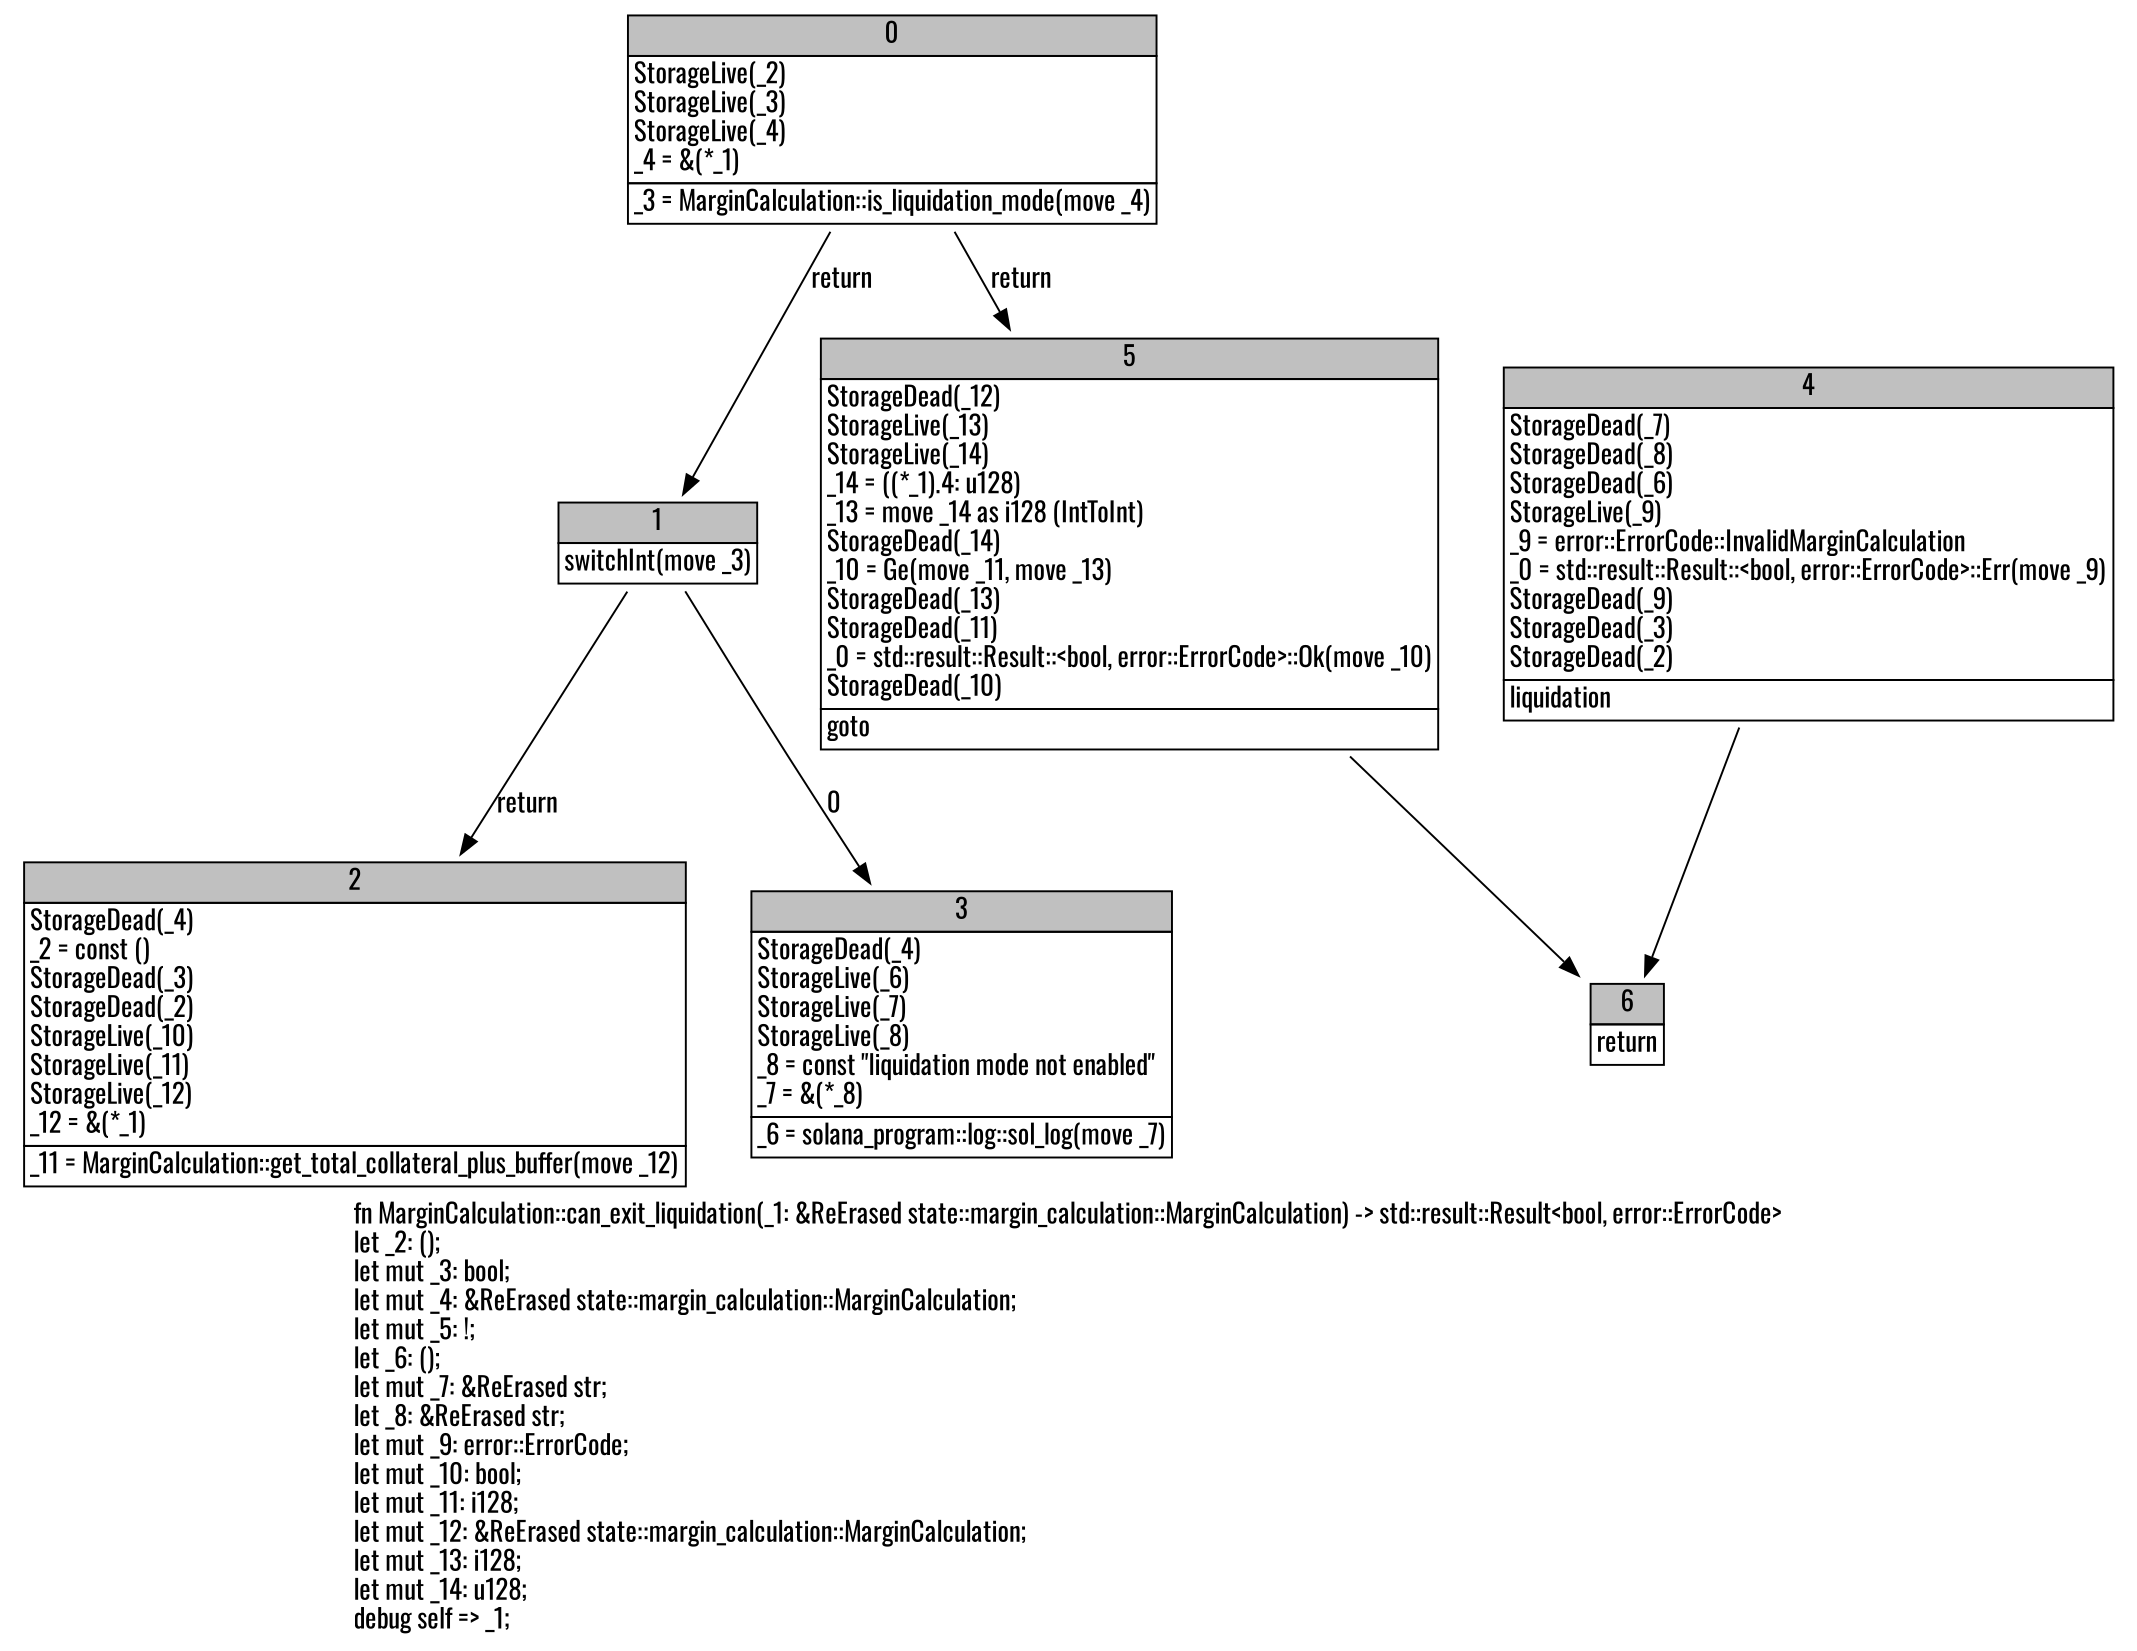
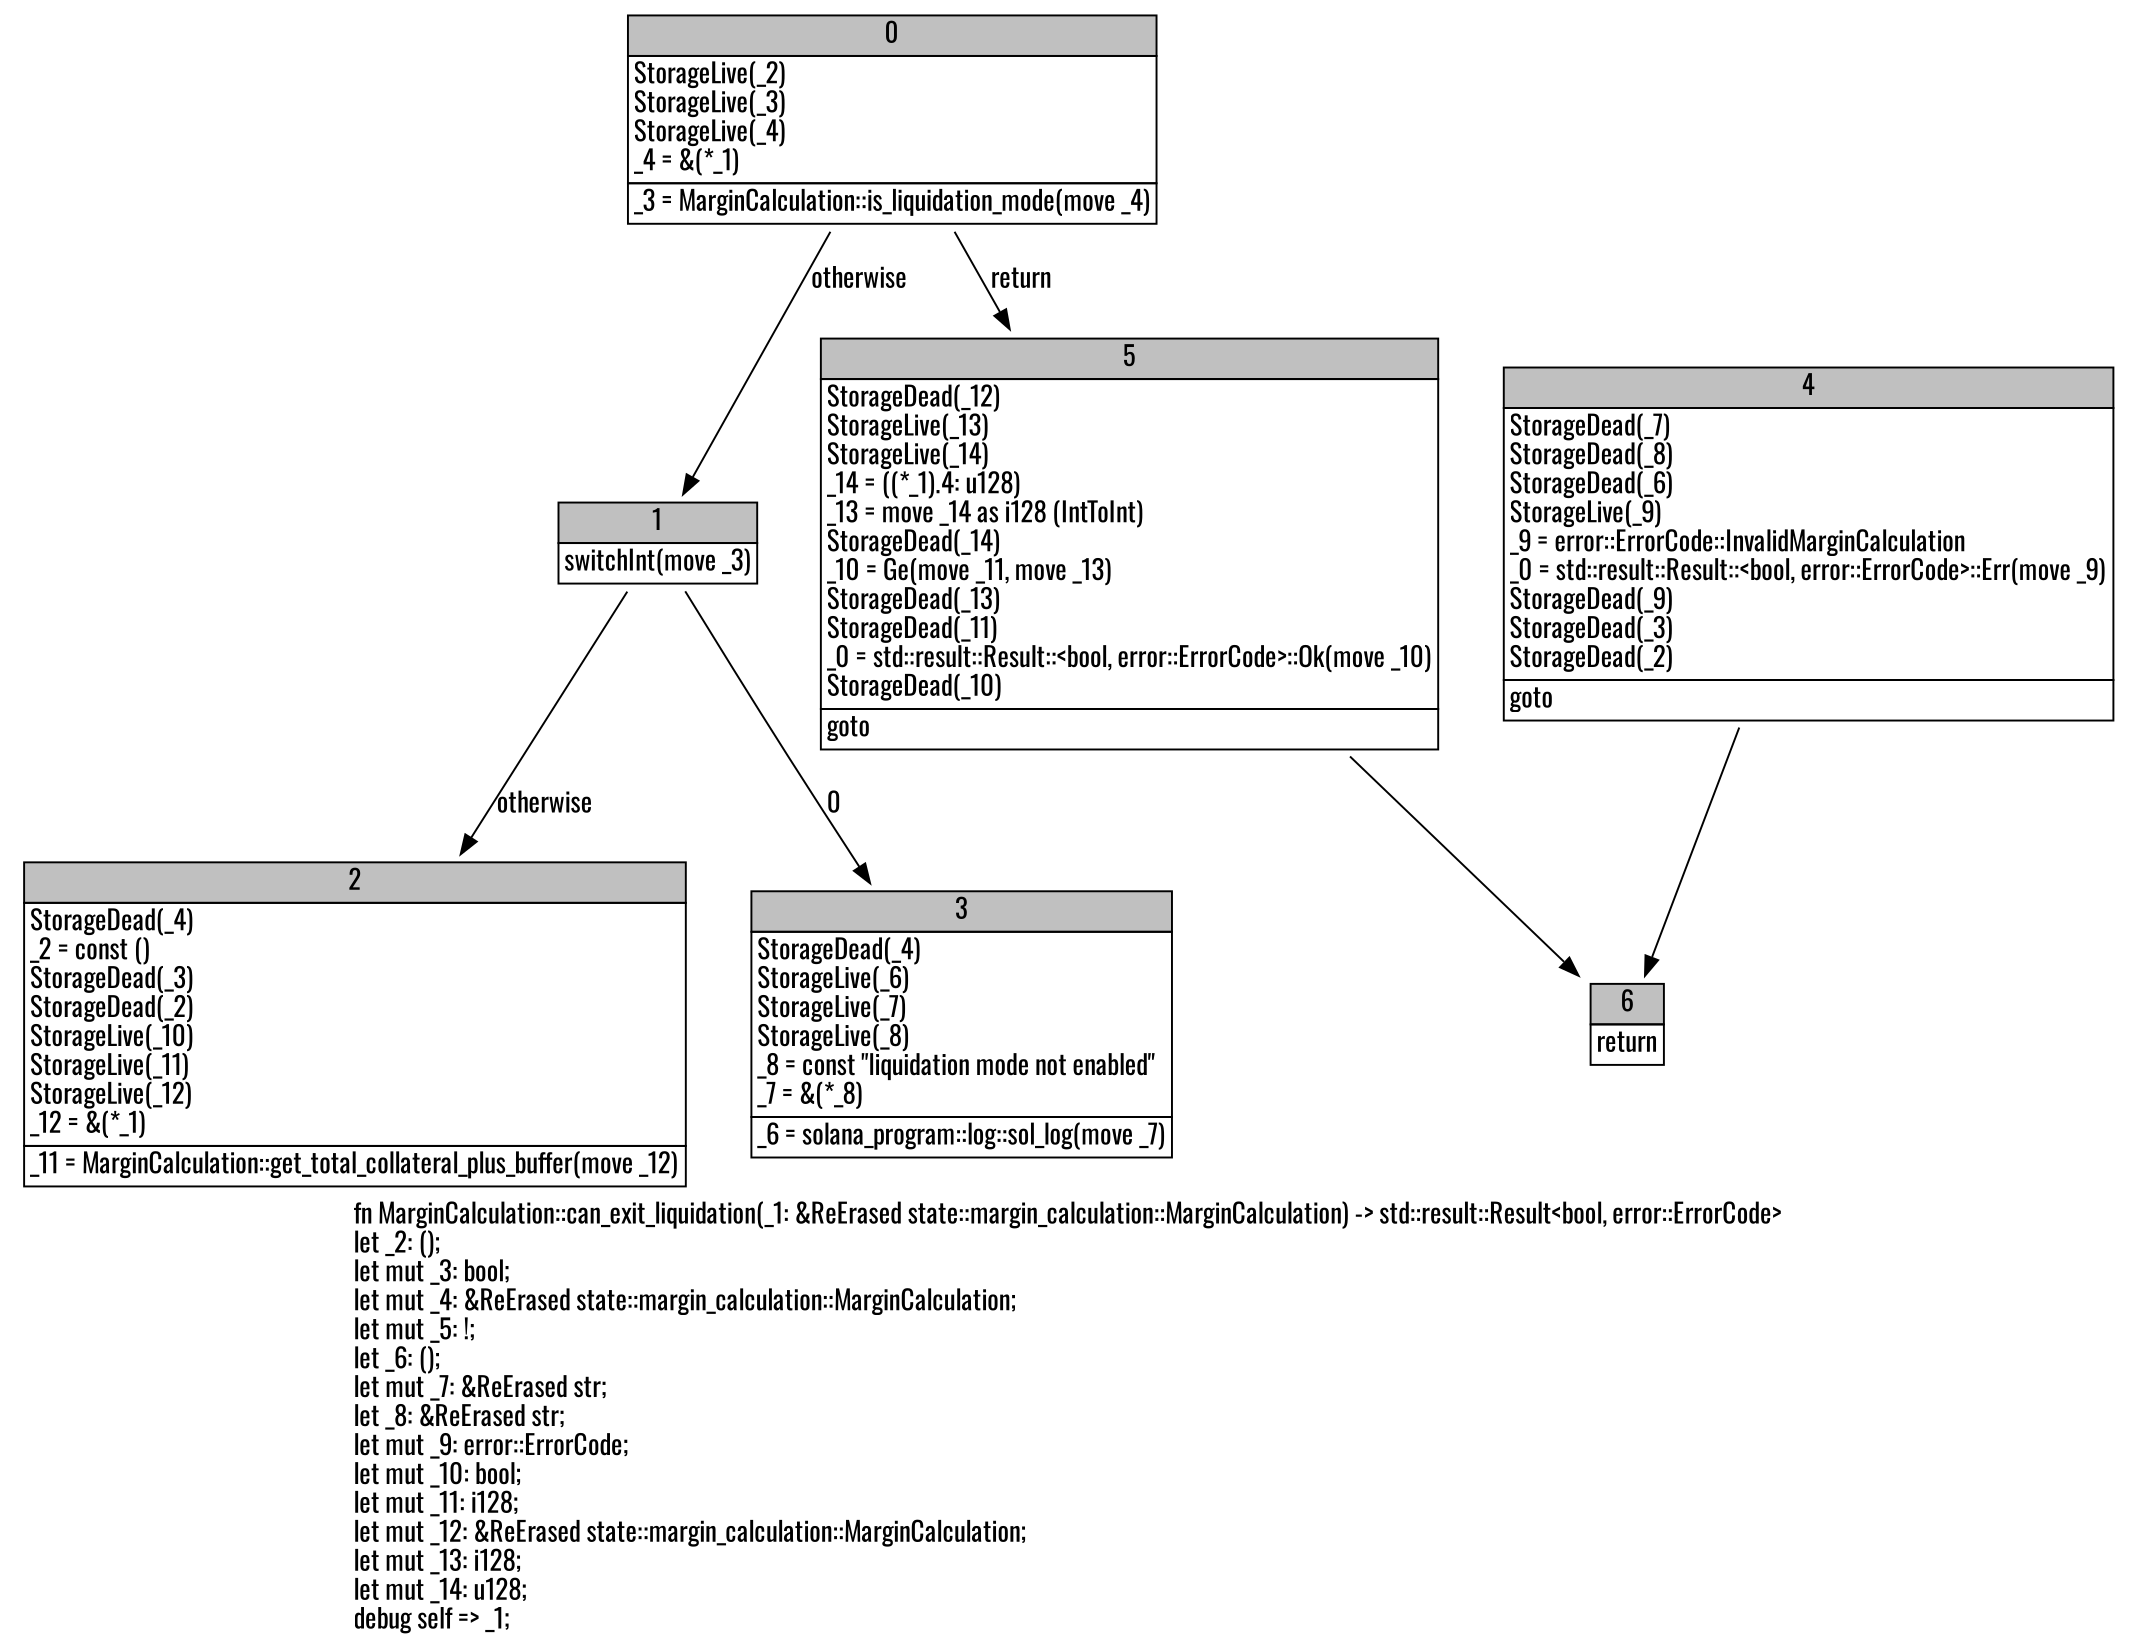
edge "0" -> "1": label "return" -> "otherwise"
node "4": text "liquidation" -> "goto"
edge "1" -> "2": label "return" -> "otherwise"
